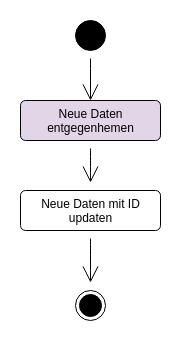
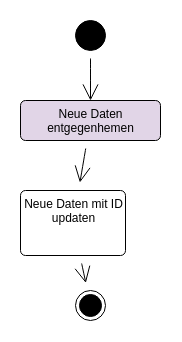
node "Neue Daten mit ID updaten": size 140x40 -> 105x65
